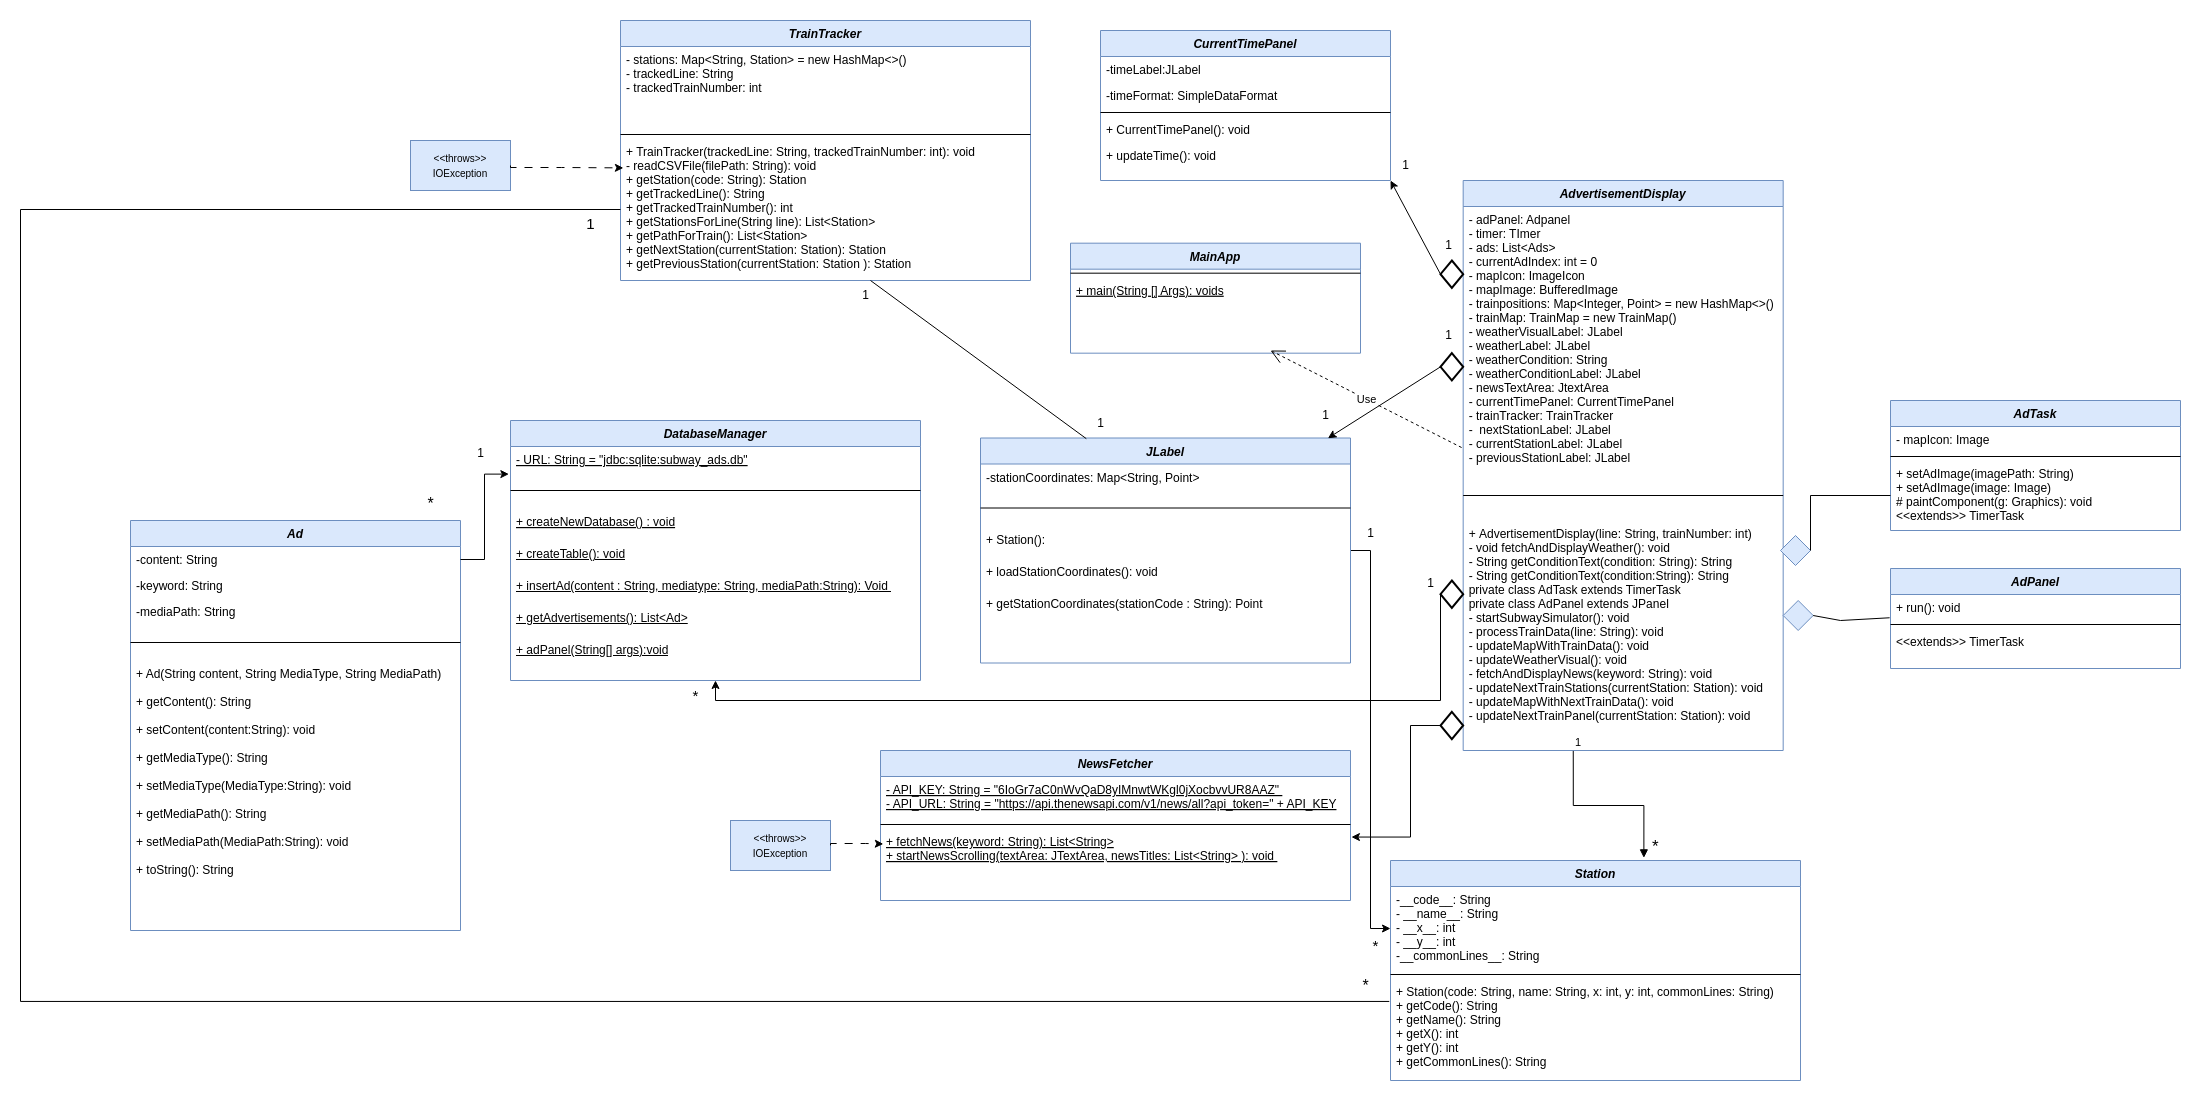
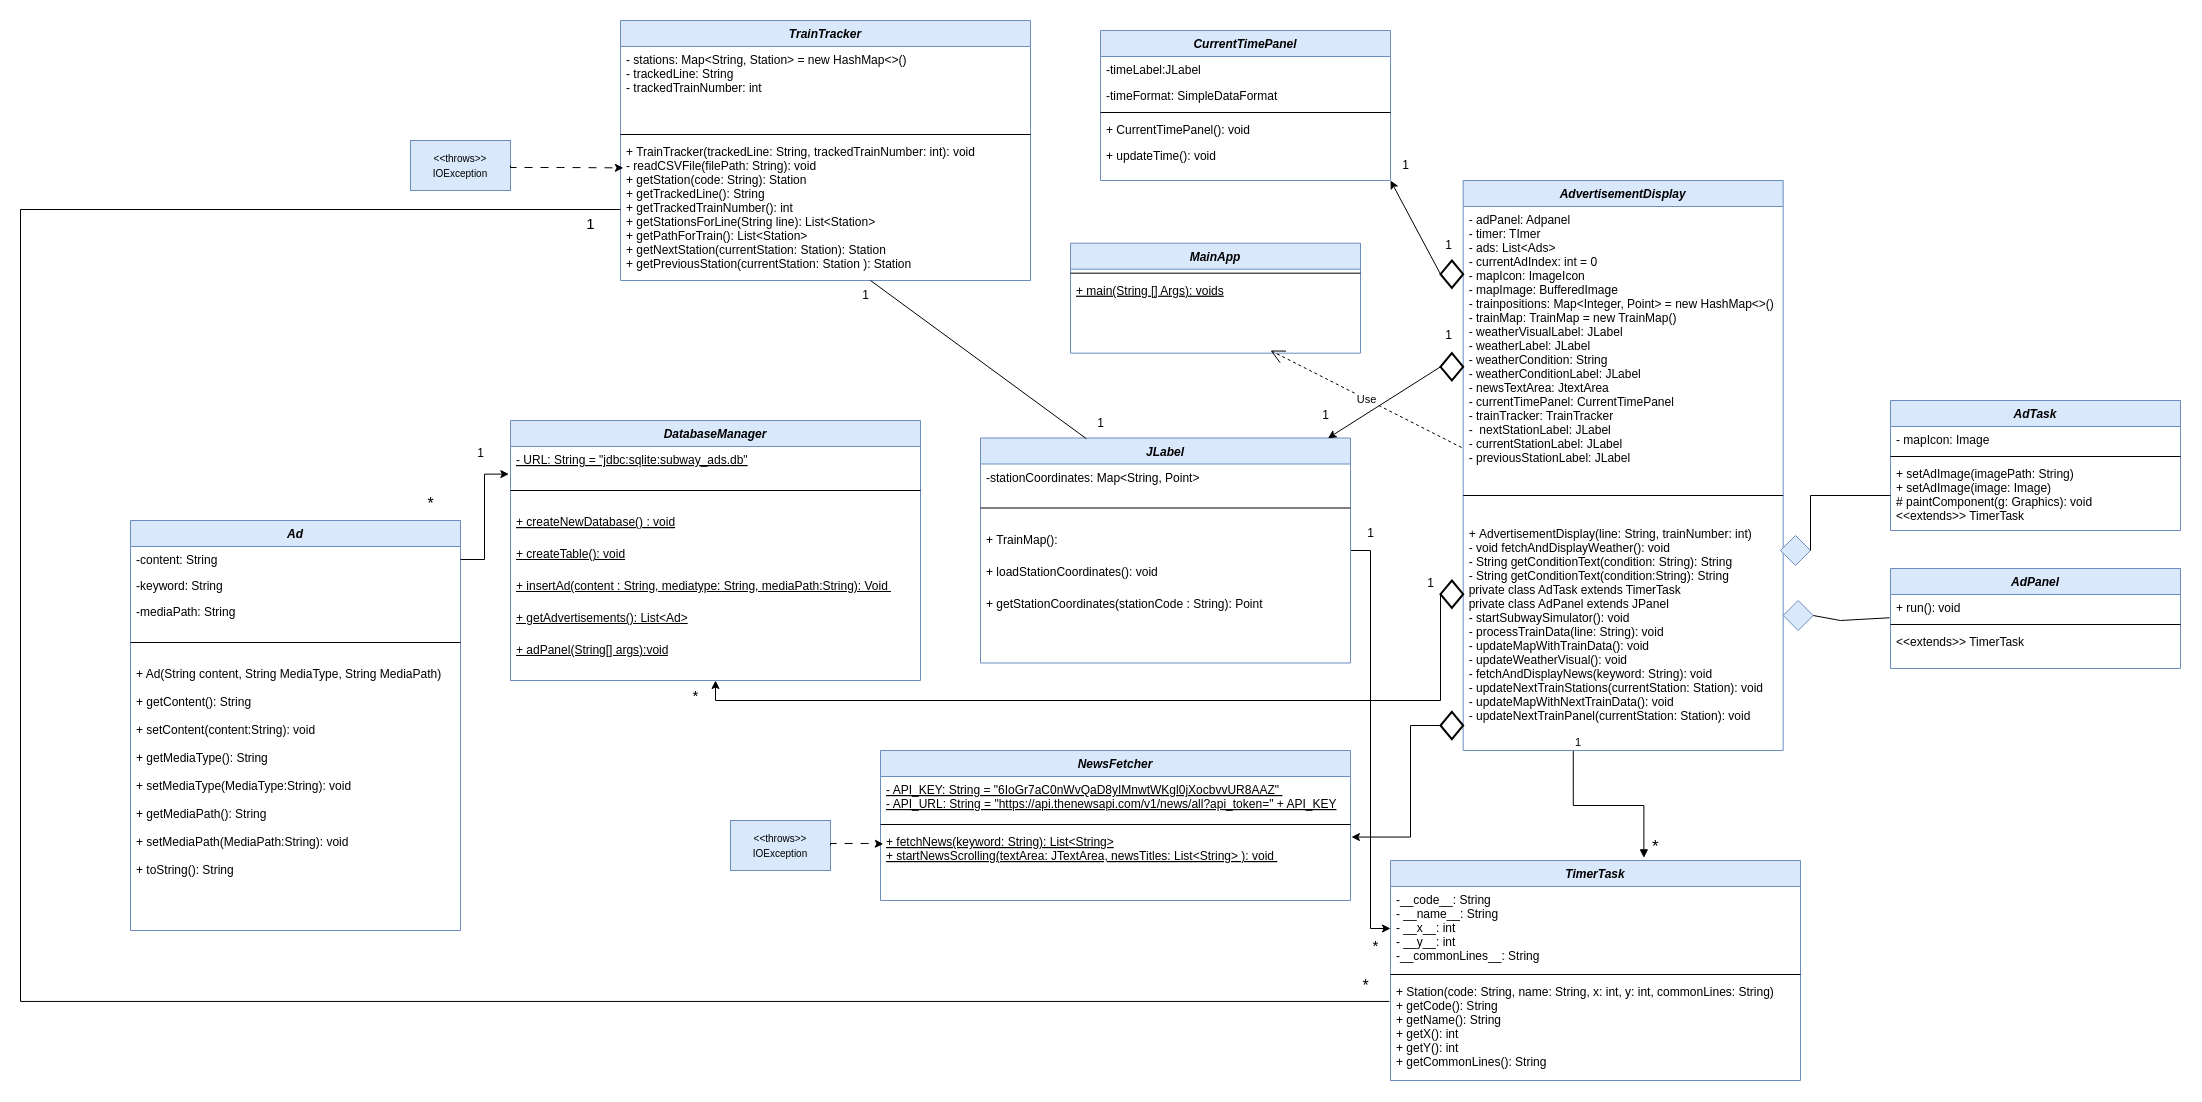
node "+ Station():": label "+ Station():" -> "+ TrainMap():"
node "Station": label "Station" -> "TimerTask"
